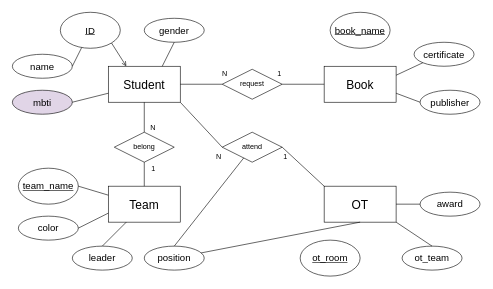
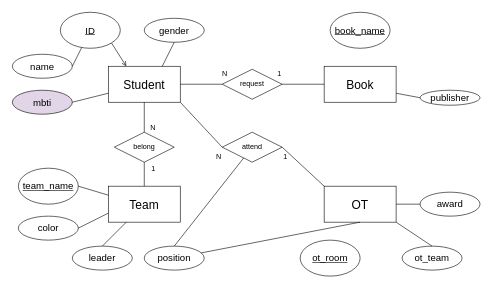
node "certificate": removed
edge "certificate" -- "Book": removed
node "publisher": size 60x24 -> 60x15
